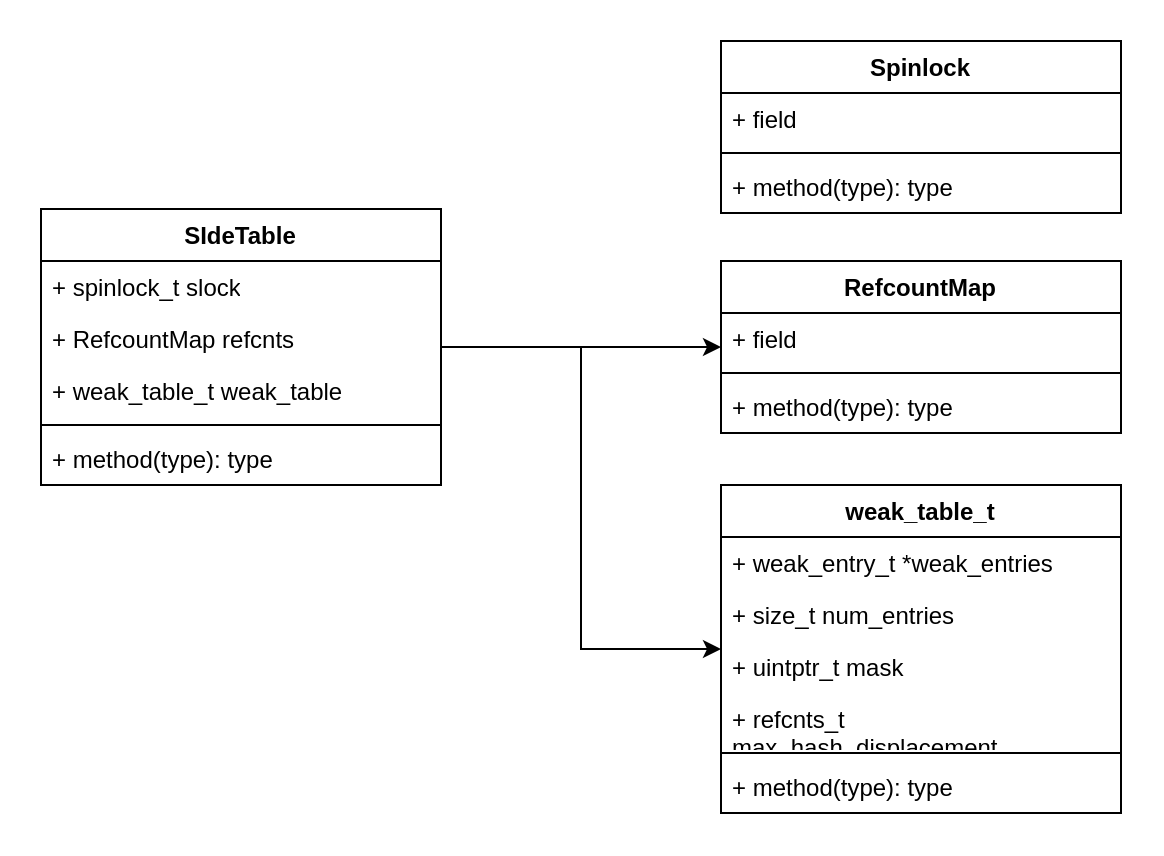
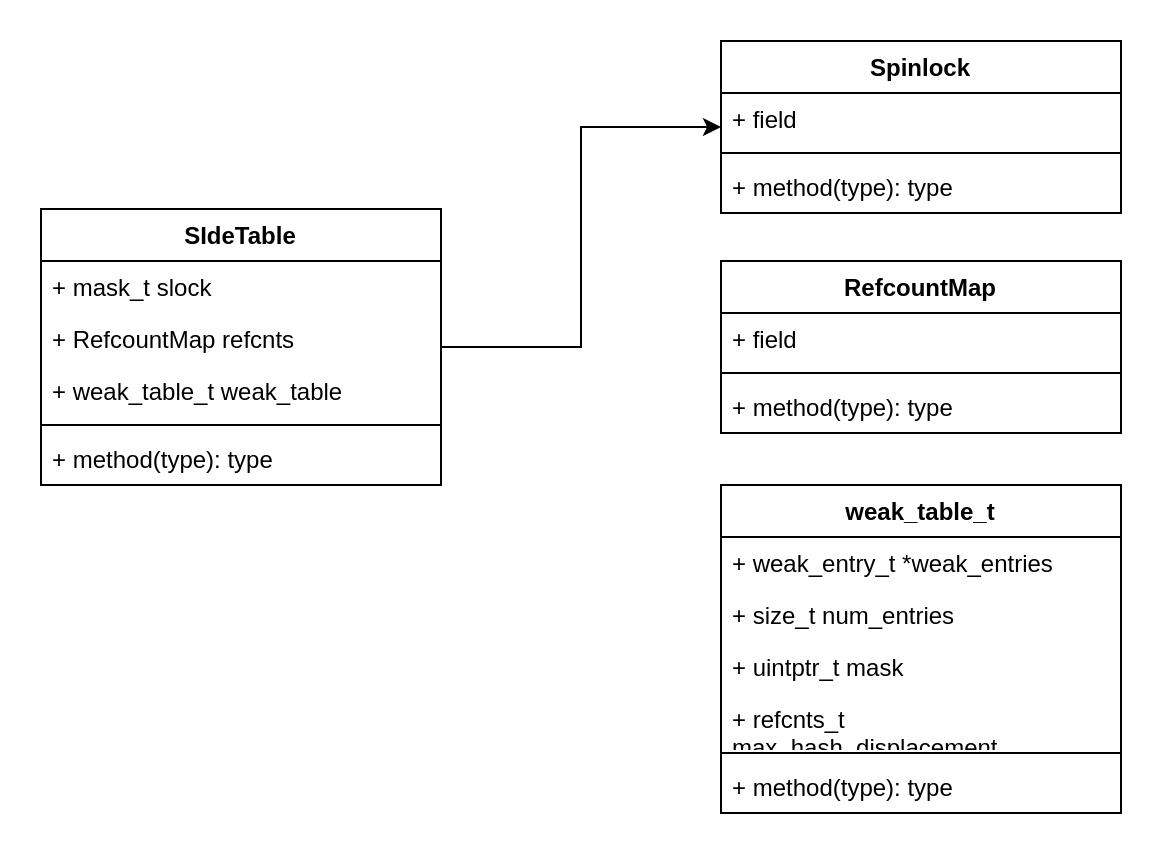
edge "SIdeTable" -> "Spinlock": added
node "+ spinlock_t slock": label "+ spinlock_t slock" -> "+ mask_t slock"
edge "SIdeTable" -> "RefcountMap": removed
edge "SIdeTable" -> "weak_table_t": removed
